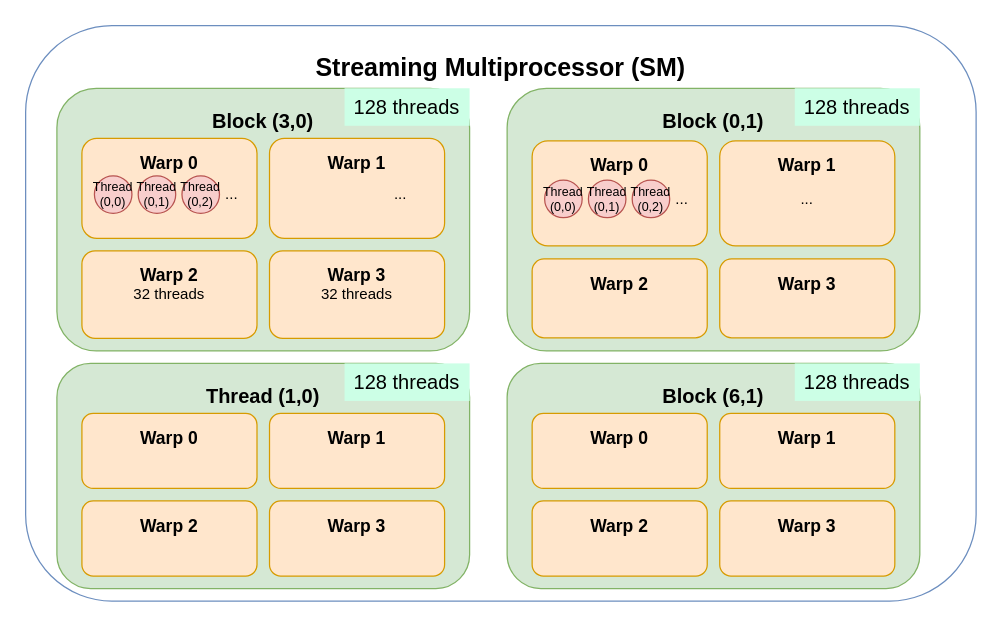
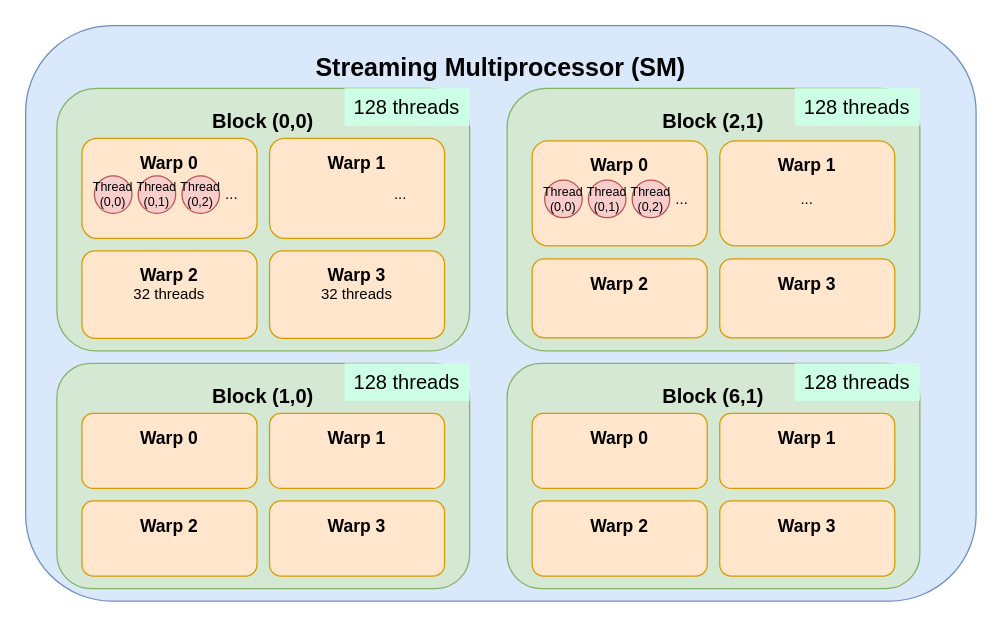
node "Block (3,0)": label "Block (3,0)" -> "Block (0,0)"
node "Block (0,1)": label "Block (0,1)" -> "Block (2,1)"
node "Streaming Multiprocessor (SM)": fillcolor #ffffff -> #dae8fc
node "Thread (1,0)": label "Thread (1,0)" -> "Block (1,0)"
